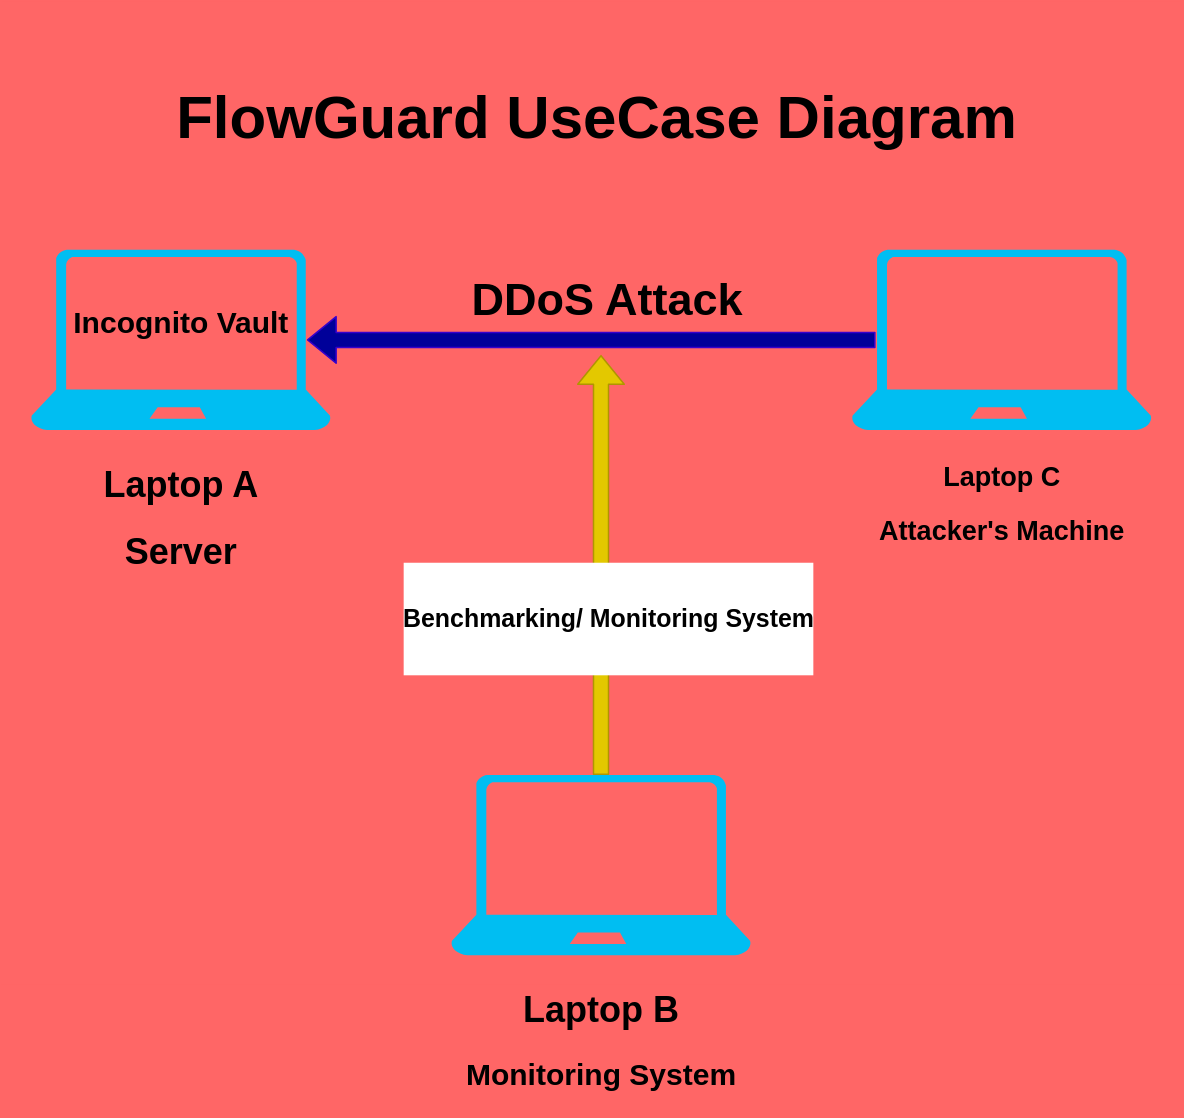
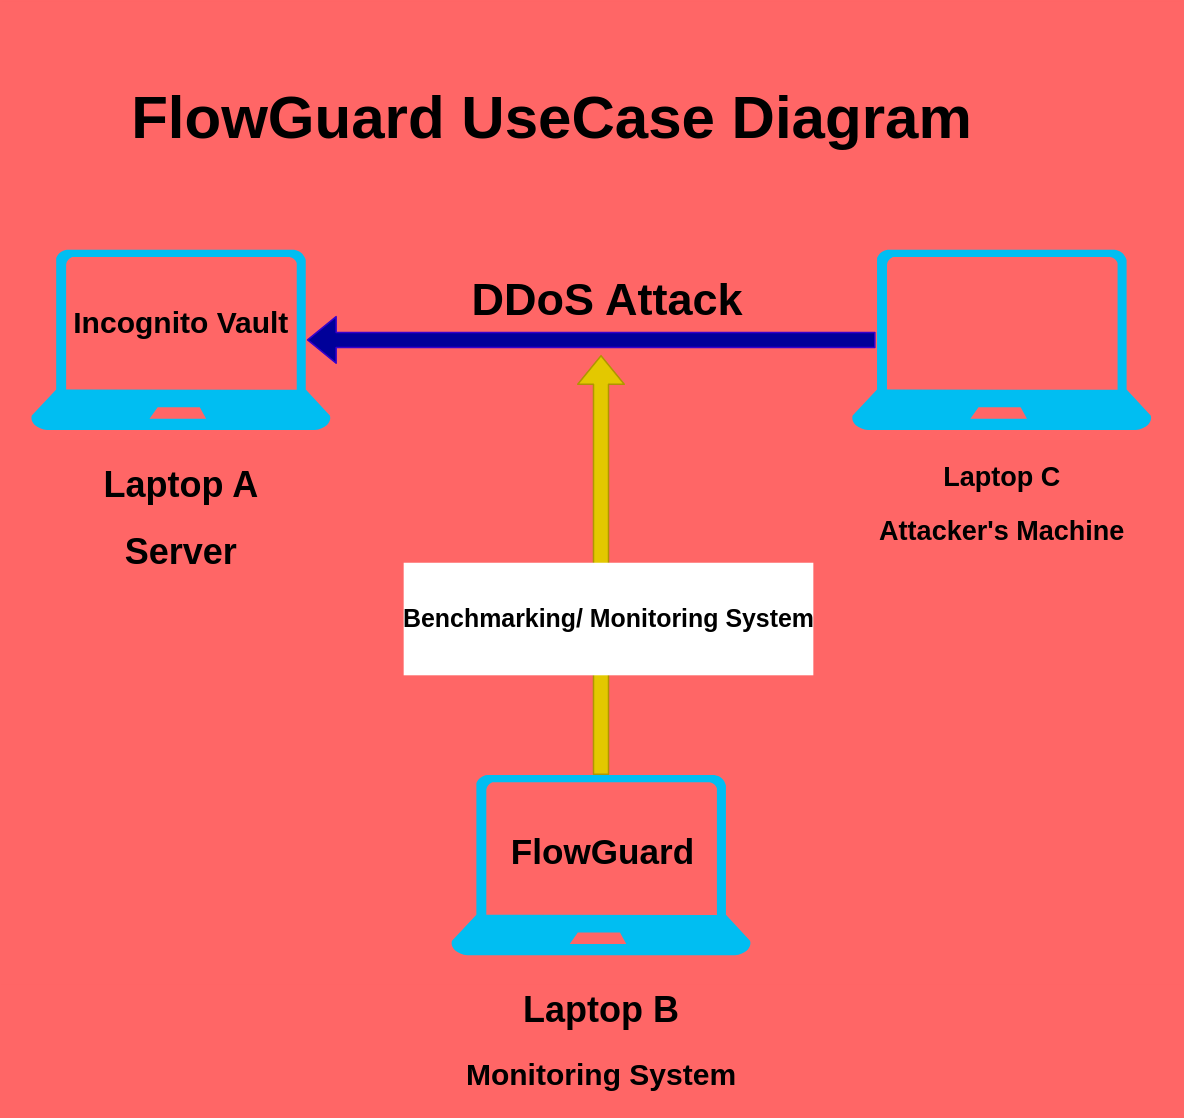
node "FlowGuard UseCase Diagram": moved (596, 116) -> (551, 116)
node "FlowGuard": added
